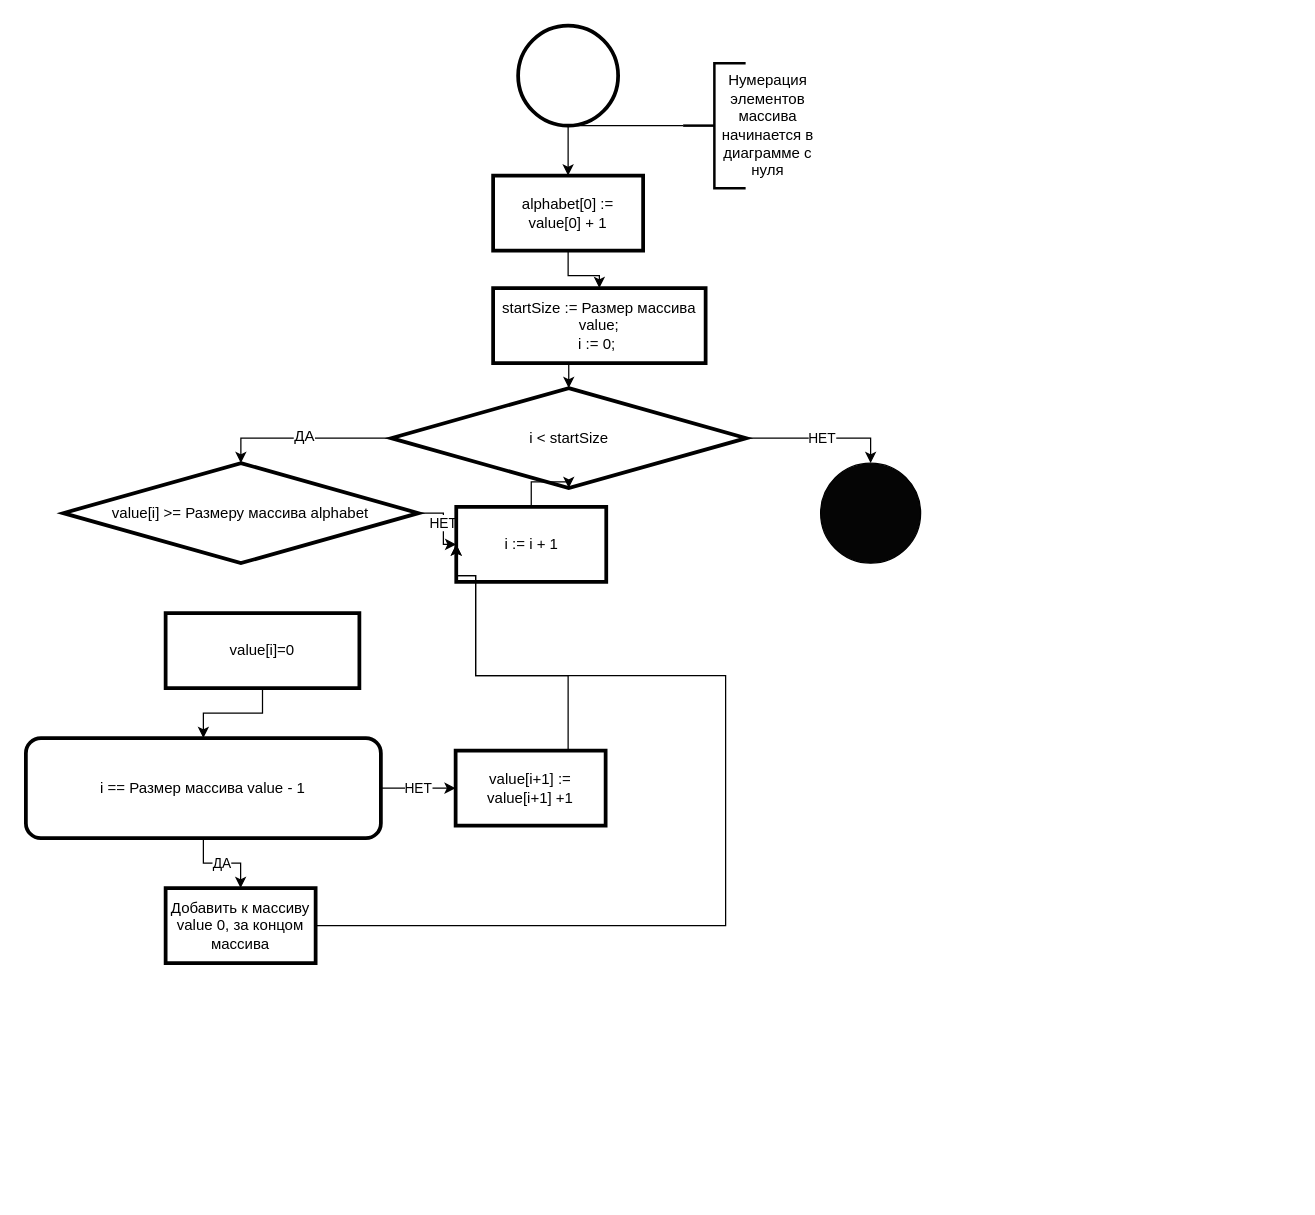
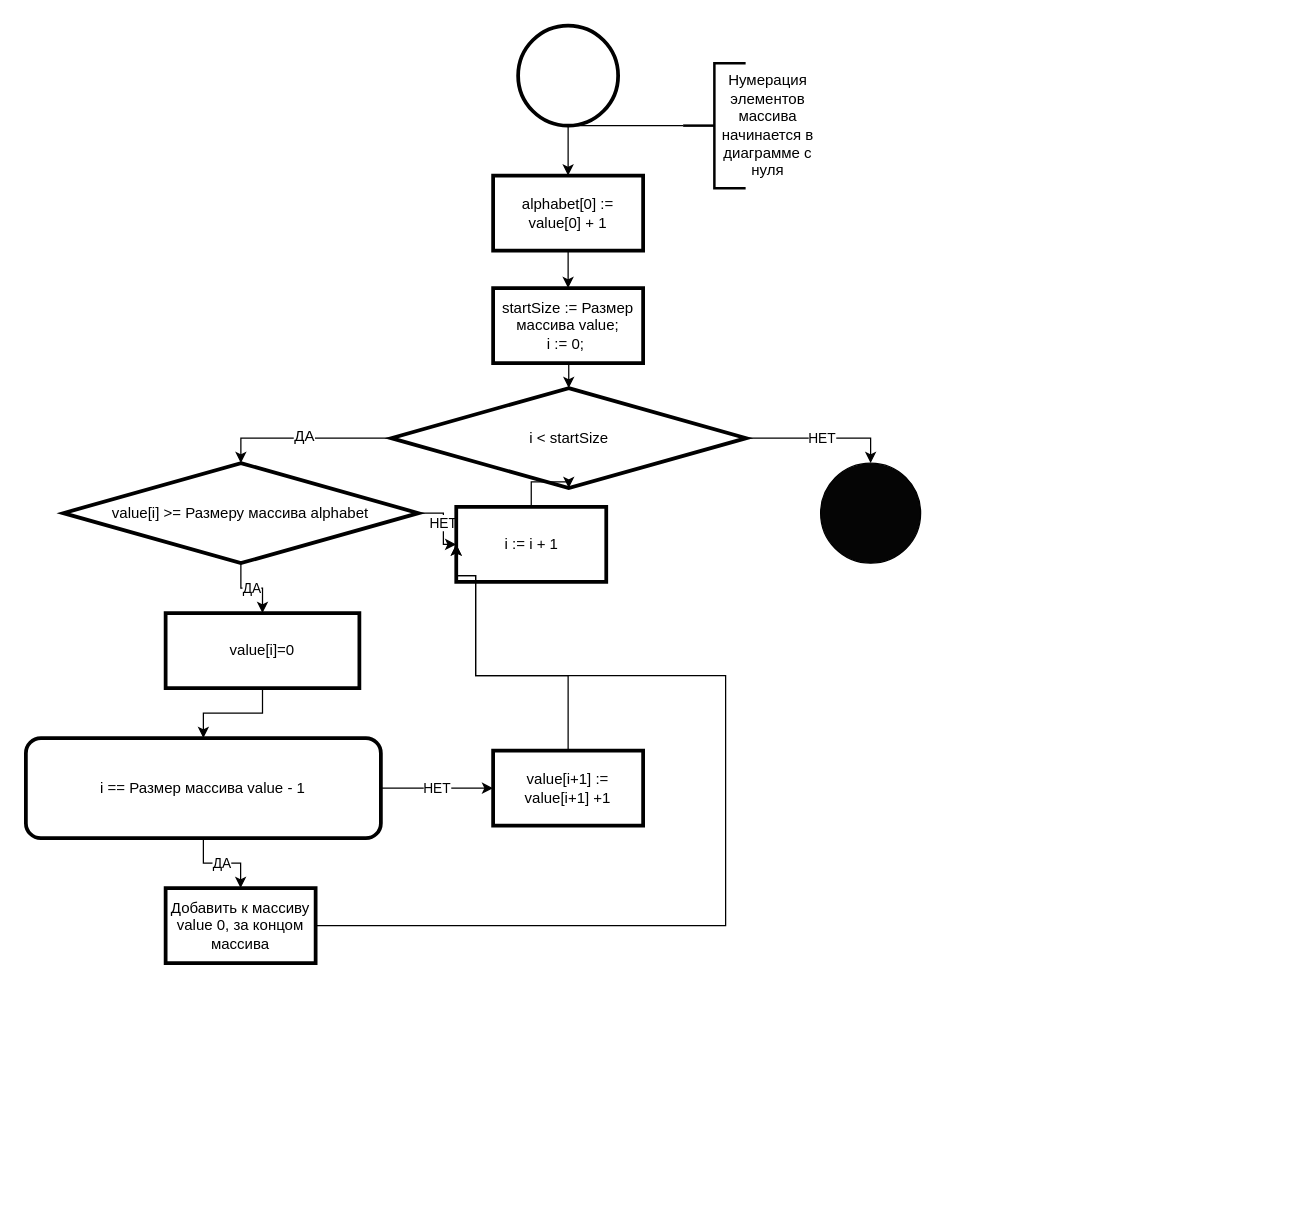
node "startSize := Размер массива value; i := 0;": size 213x75 -> 150x75
edge "value[i] >= Размеру массива alphabet" -> "value[i]=0": added, label "ДА"
node "value[i+1] := value[i+1] +1": moved (531, 788) -> (568, 788)
